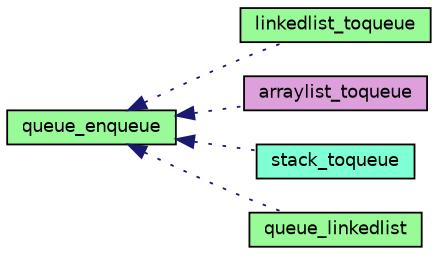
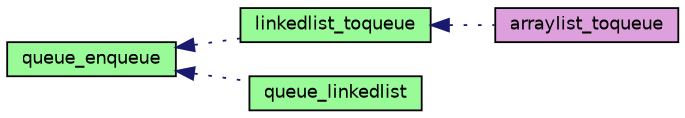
edge "arraylist_toqueue" -> "queue_enqueue": now "arraylist_toqueue" -> "linkedlist_toqueue"
node "stack_toqueue": removed
